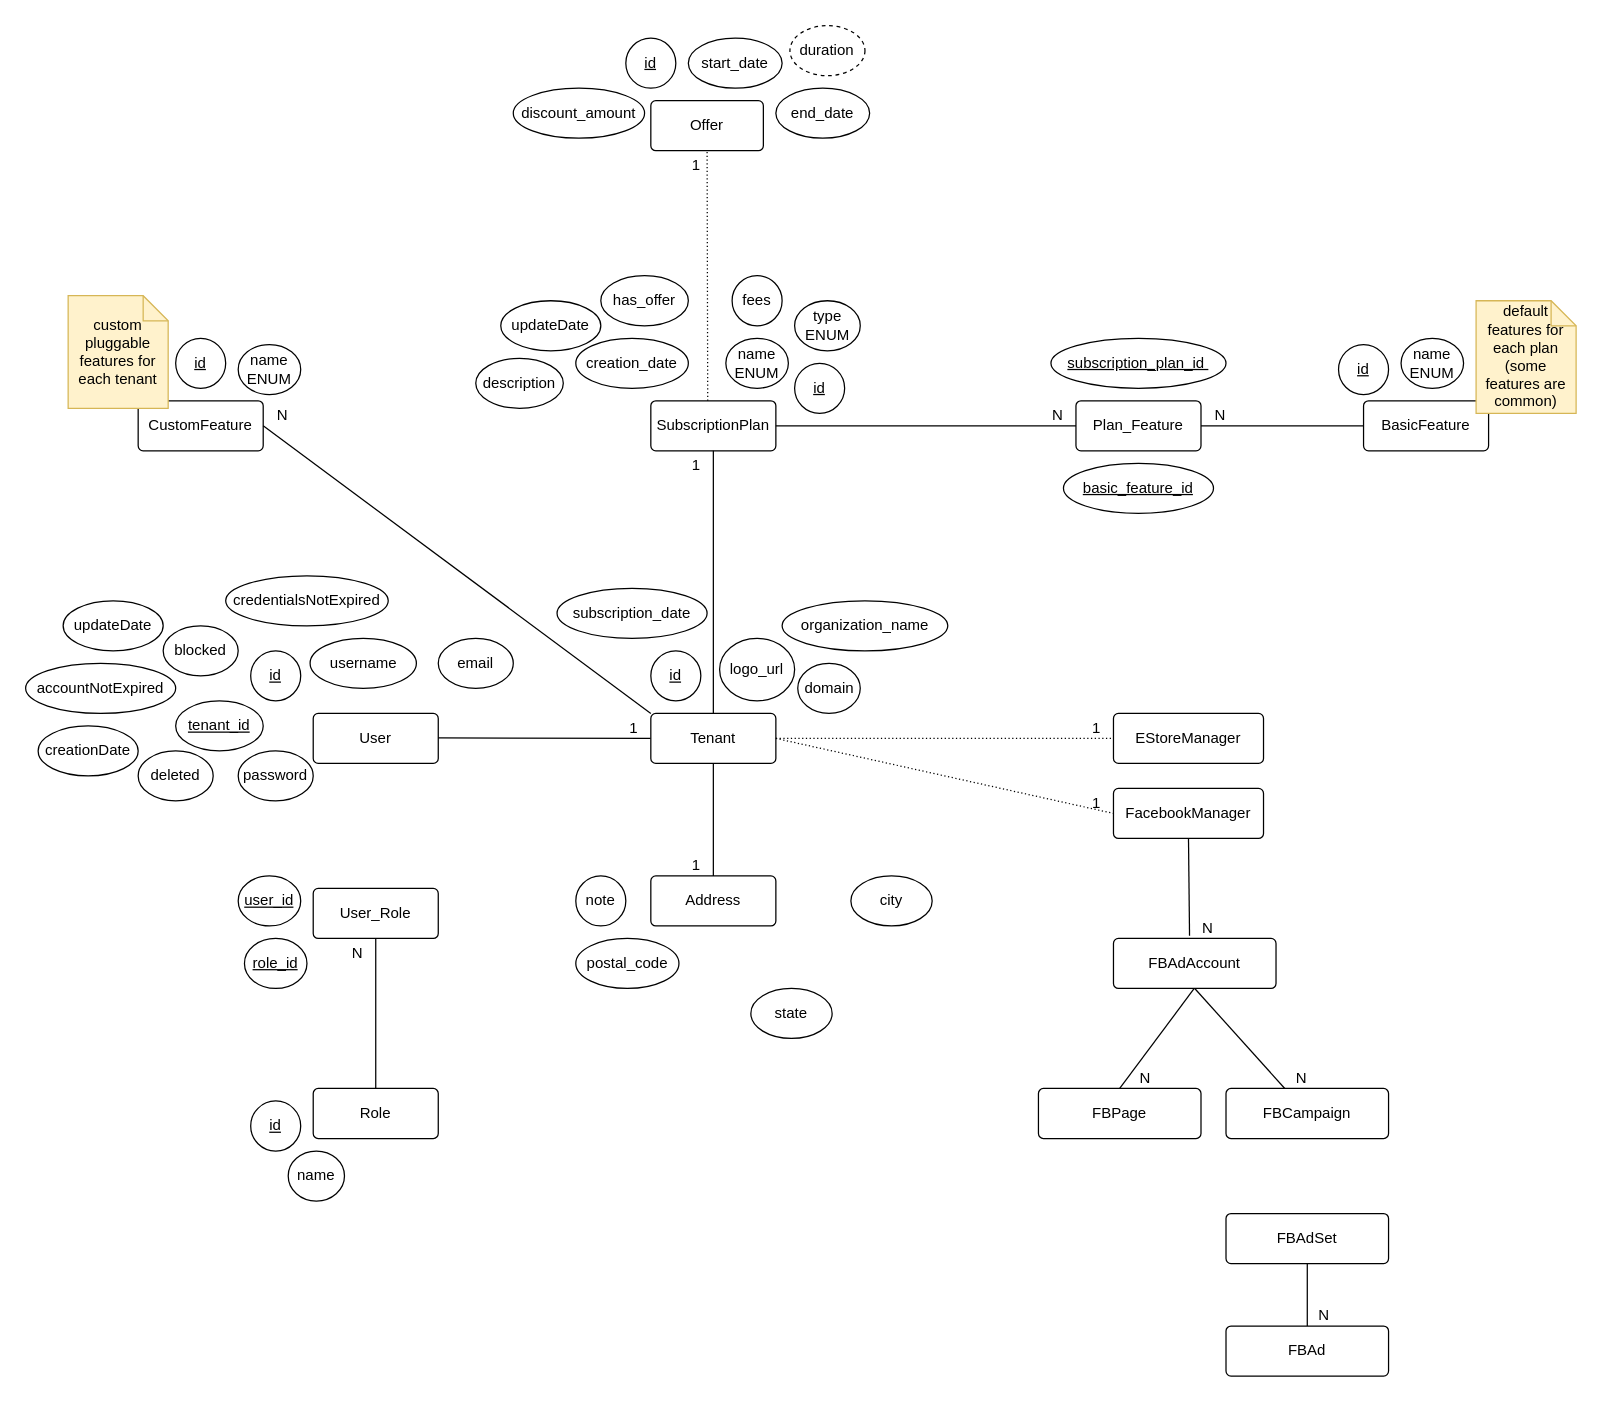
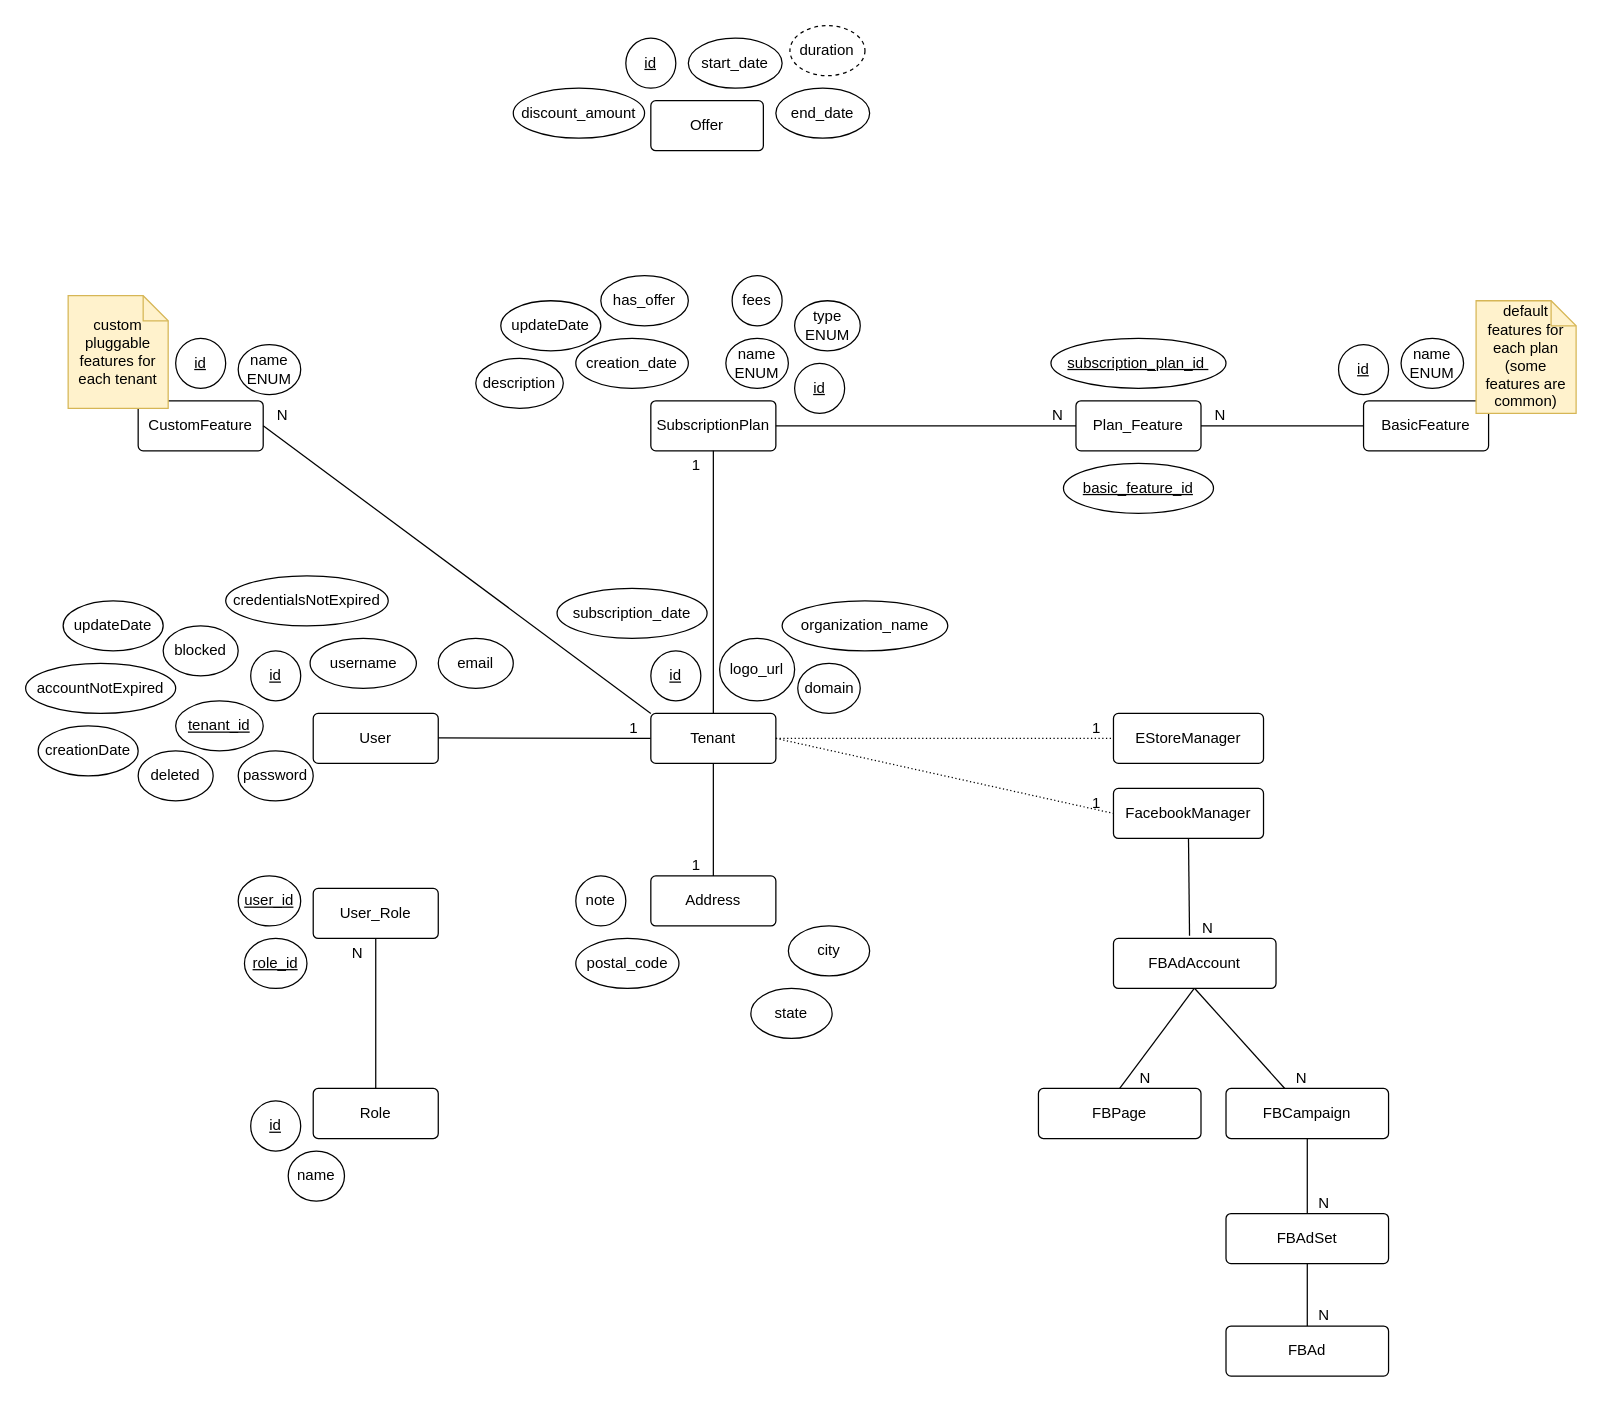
edge "Offer" -- "SubscriptionPlan": removed, label "1"
node "city": moved (891, 901) -> (829, 951)
edge "FBCampaign" -- "FBAdSet": added, label "N"
